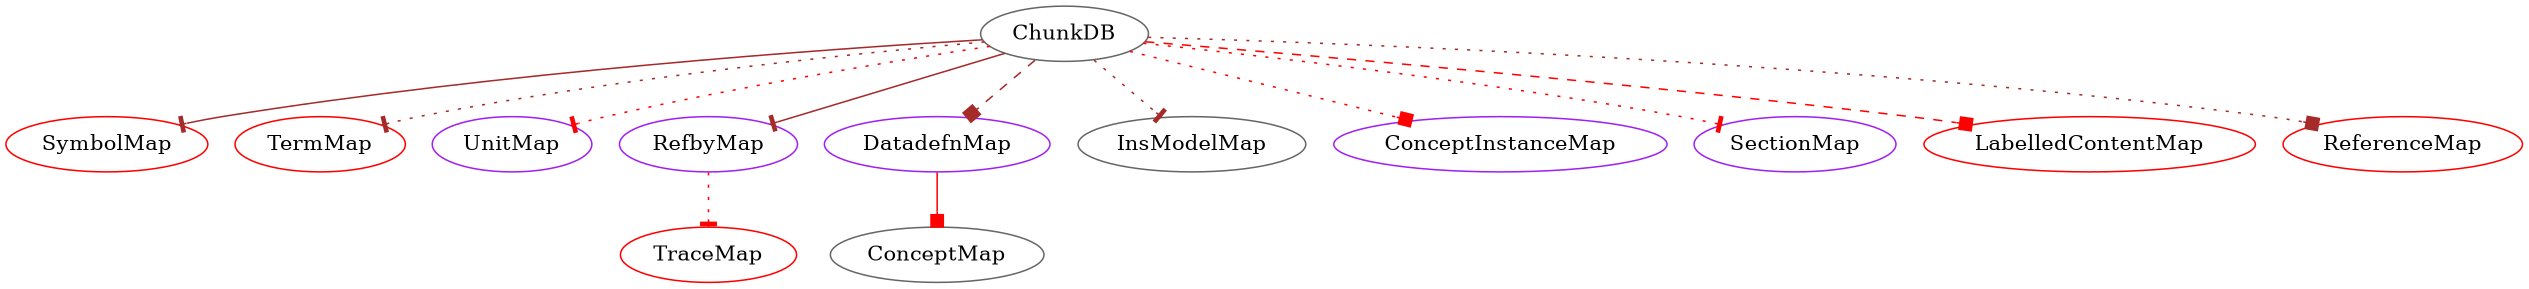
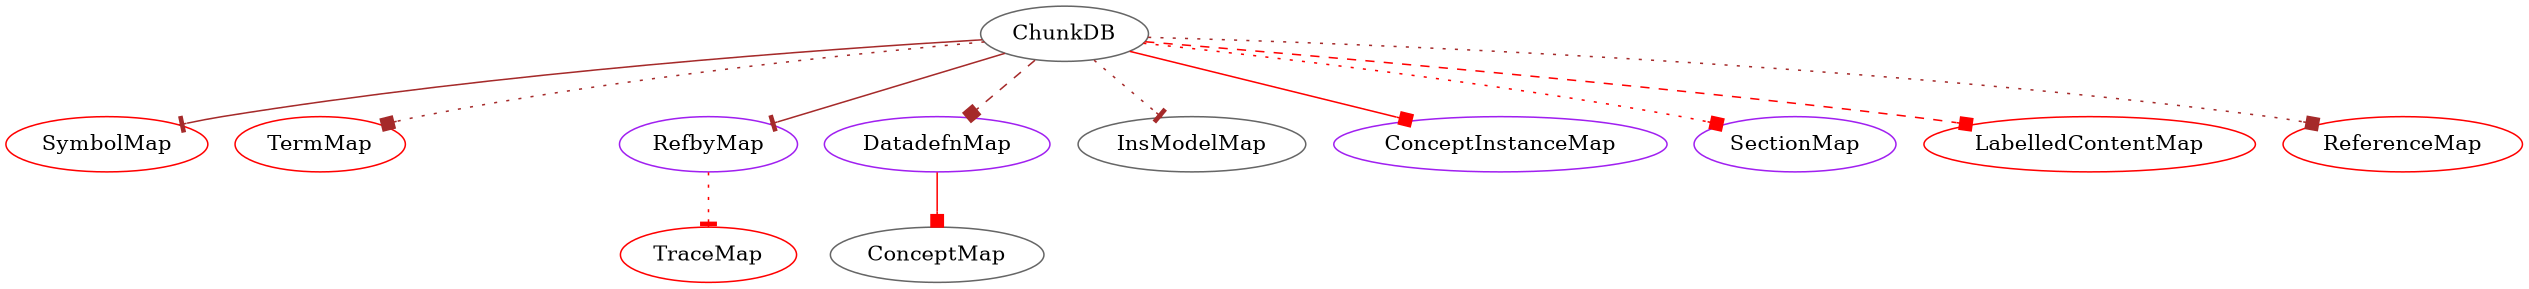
edge "ChunkDB" -> "TermMap": arrowhead tee -> box
edge "ChunkDB" -> "SectionMap": arrowhead tee -> box
edge "ChunkDB" -> "ConceptInstanceMap": style dotted -> solid
node "UnitMap": removed
